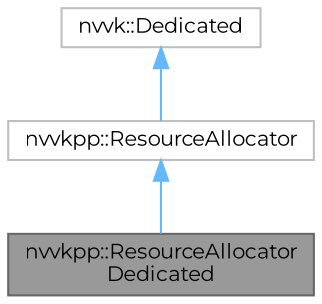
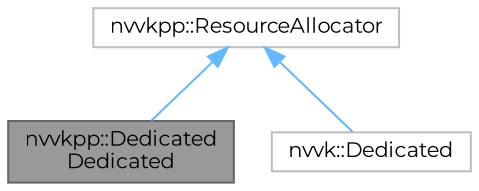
edge "nvvkpp::ResourceAllocator" -> "nvvk::Dedicated": reversed
node "nvvkpp::ResourceAllocator Dedicated": label "nvvkpp::ResourceAllocator Dedicated" -> "nvvkpp::Dedicated Dedicated"
